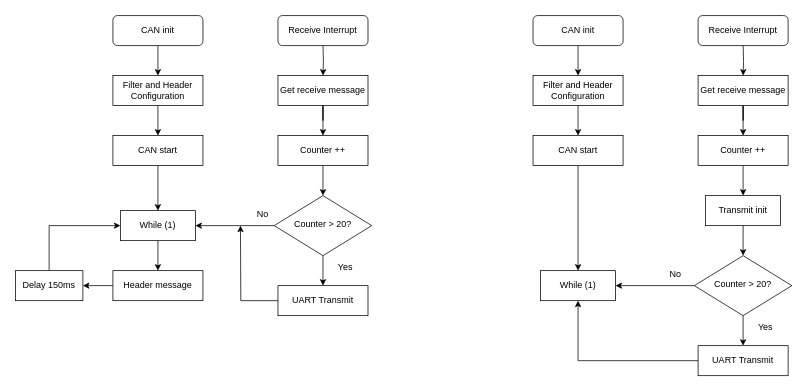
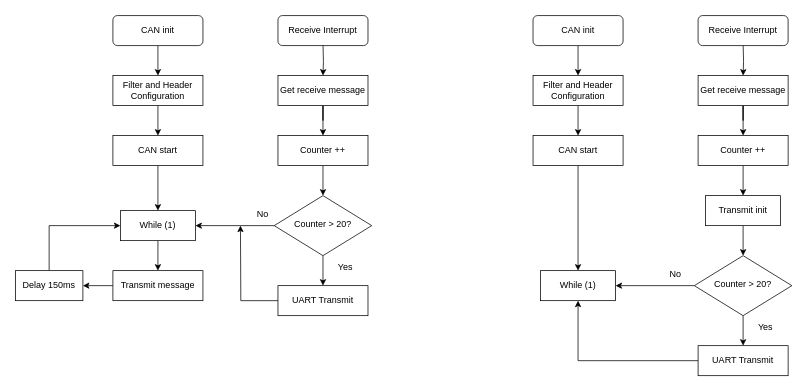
node "Header message": label "Header message" -> "Transmit message"
